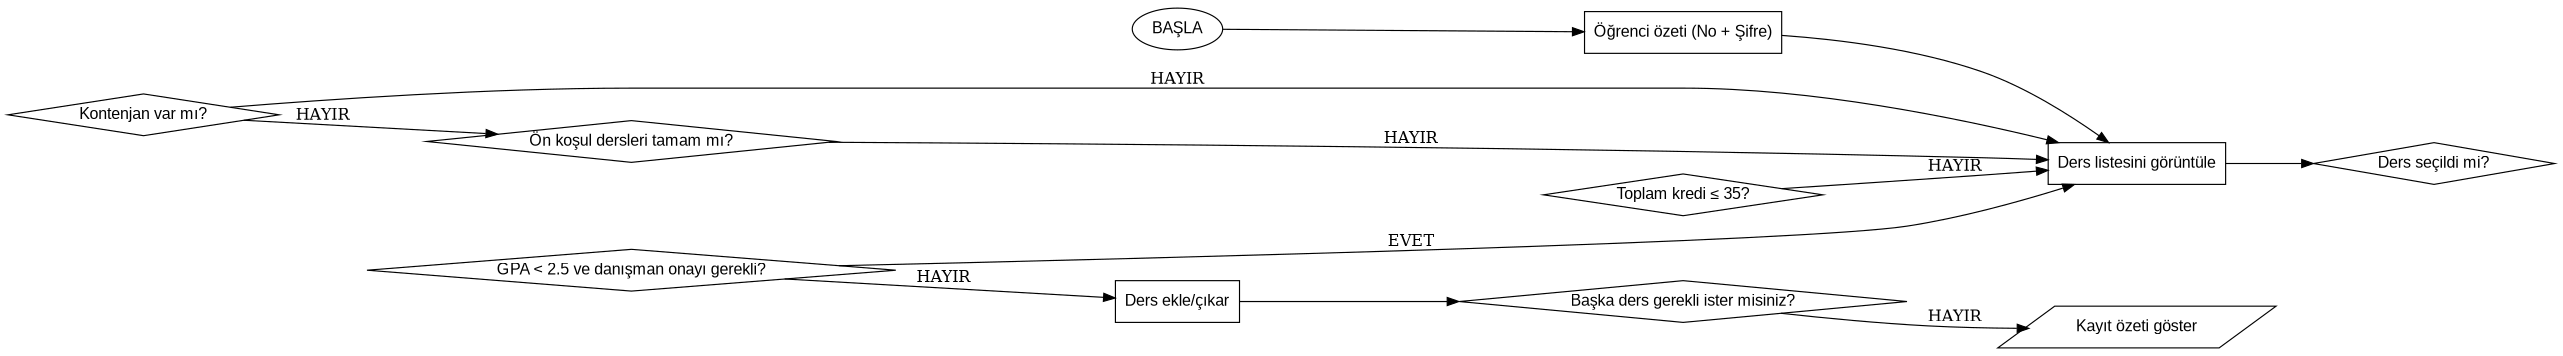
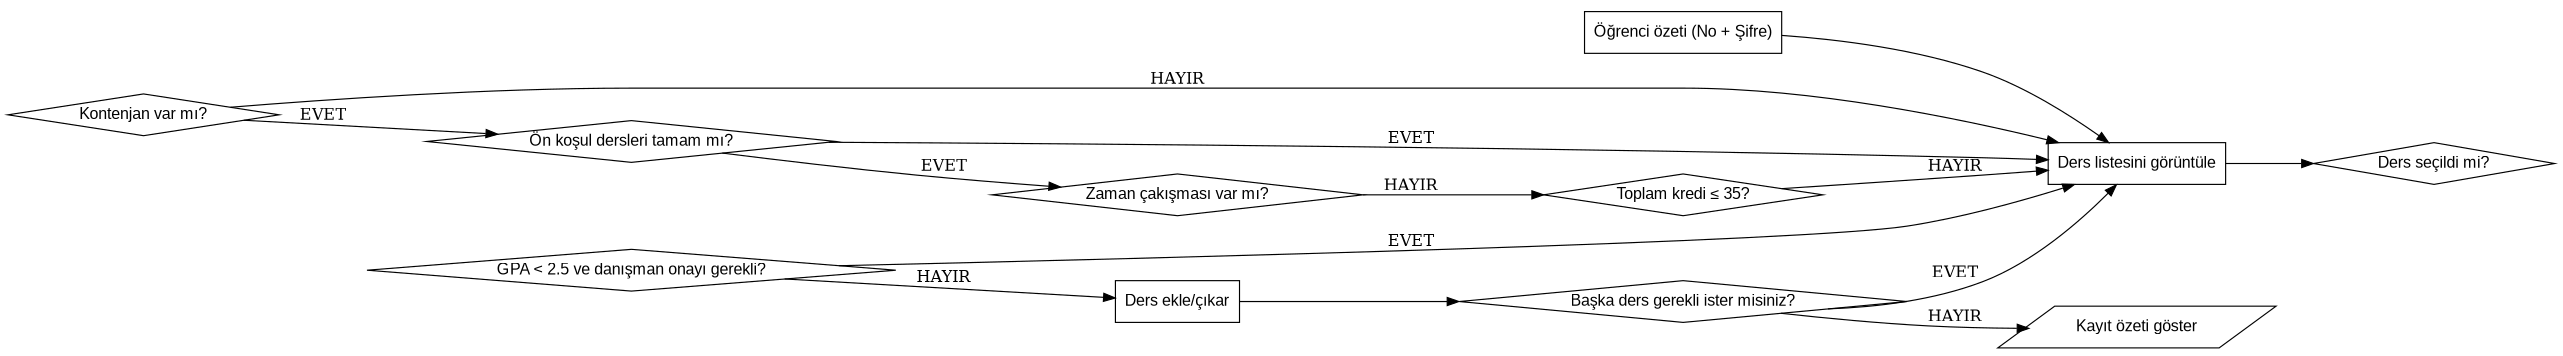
node "BAŞLA": removed
edge "Kontenjan var mı?" -> "Ön koşul dersleri tamam mı?": label "HAYIR" -> "EVET"
edge "Ön koşul dersleri tamam mı?" -> "Ders listesini görüntüle": label "HAYIR" -> "EVET"
node "Zaman çakışması var mı?": added
edge "Başka ders gerekli ister misiniz?" -> "Ders listesini görüntüle": added, label "EVET"
